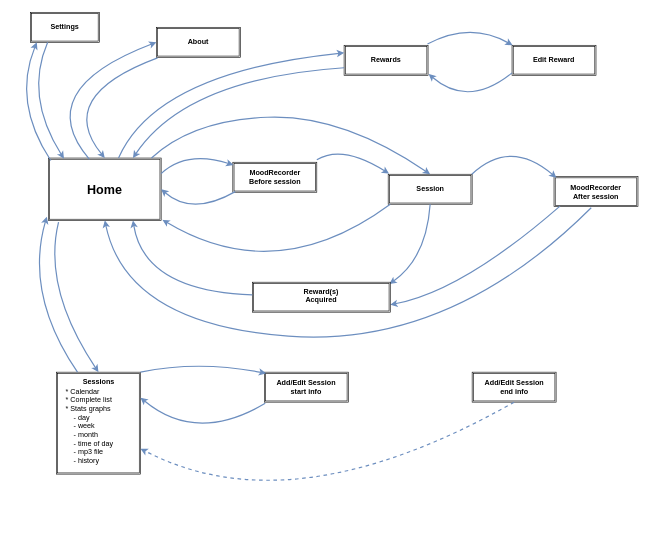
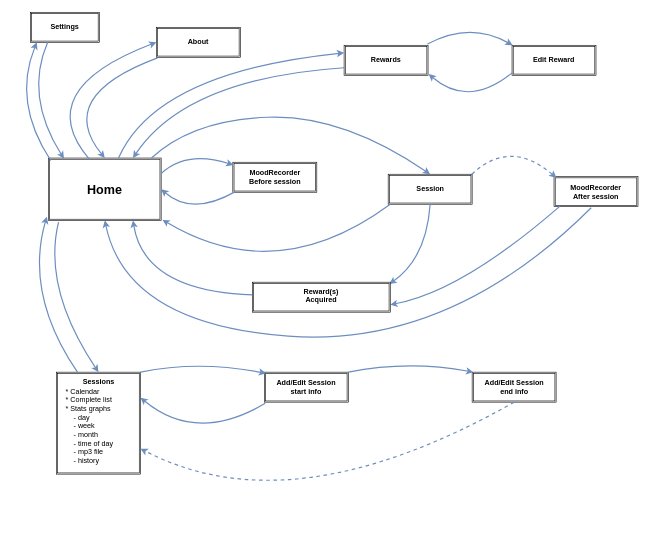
edge "MoodRecorder Before session" -> "Session": removed
edge "Session" -> "MoodRecorder After session": style solid -> dashed
edge "Add/Edit Session start info" -> "Add/Edit Session end info": added
